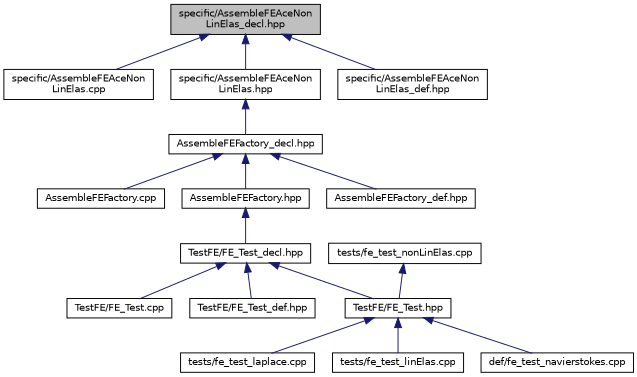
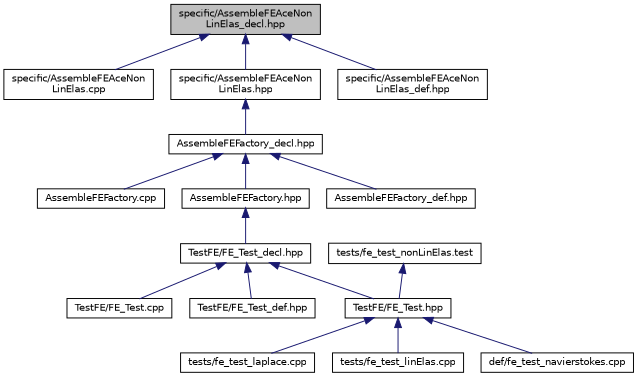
node "tests/fe_test_nonLinElas.cpp": label "tests/fe_test_nonLinElas.cpp" -> "tests/fe_test_nonLinElas.test"
